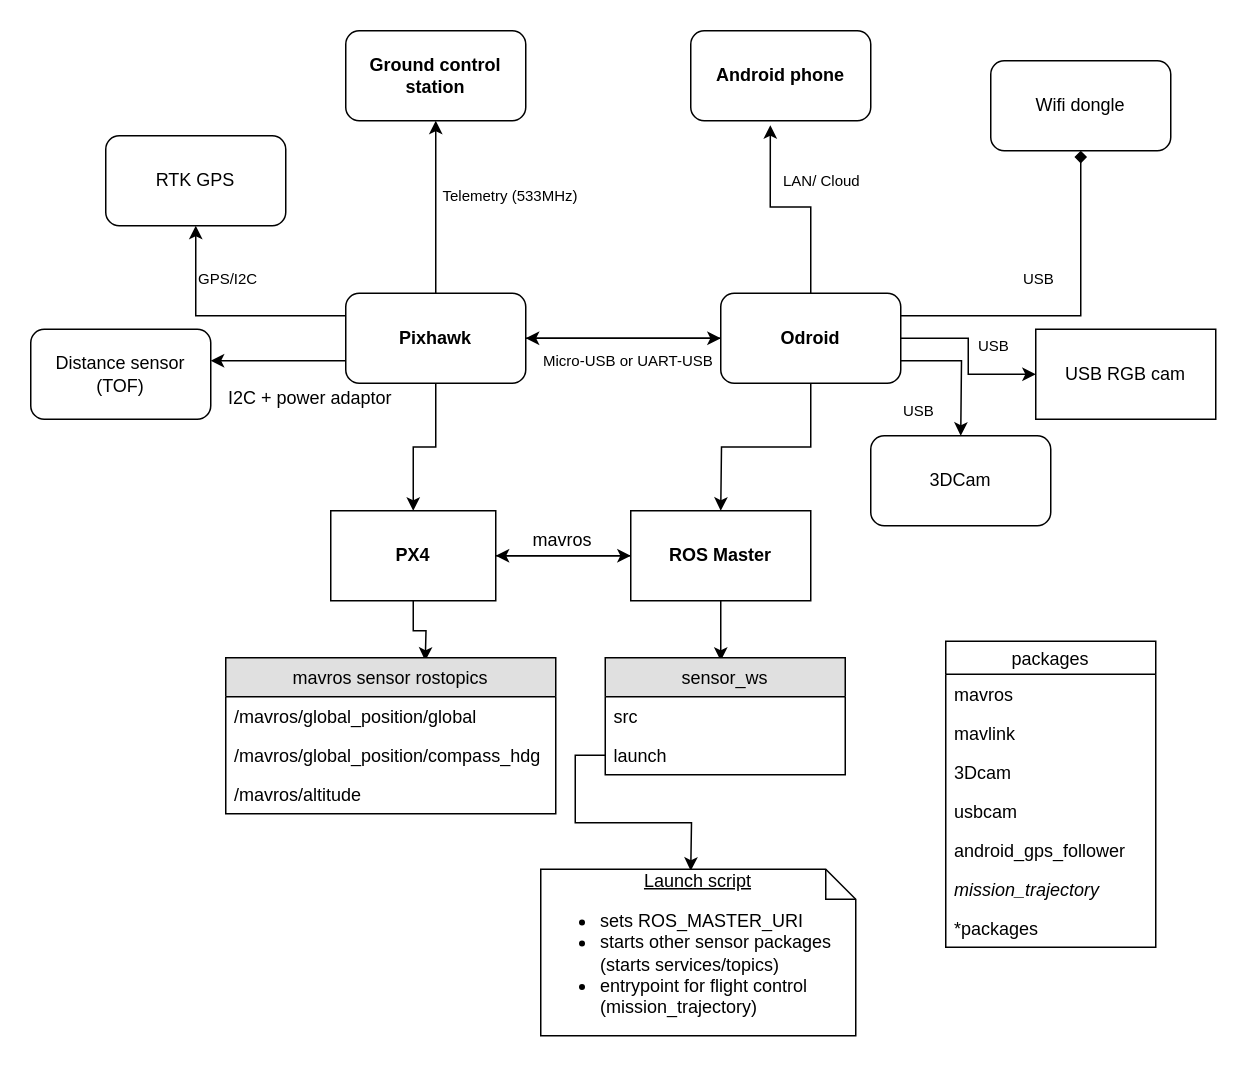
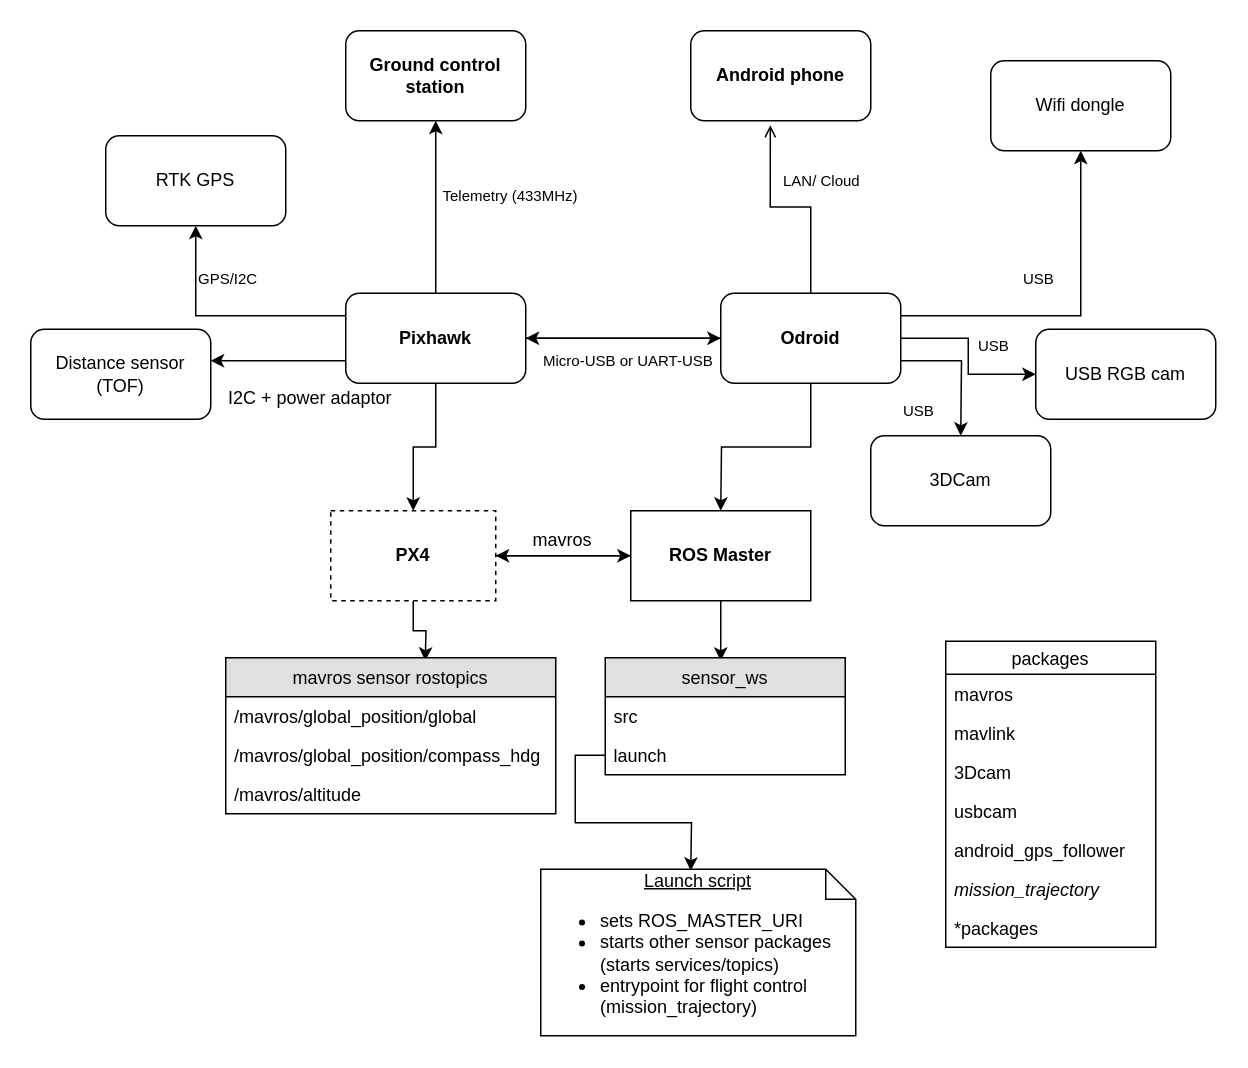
edge "Odroid" -> "Android phone": arrowhead classic -> open
edge "Odroid" -> "Wifi dongle": arrowhead diamond -> classic
node "Telemetry (533MHz)": label "Telemetry (533MHz)" -> "Telemetry (433MHz)"
node "USB RGB cam": shape rectangle -> rounded rectangle
node "PX4": style solid -> dashed
